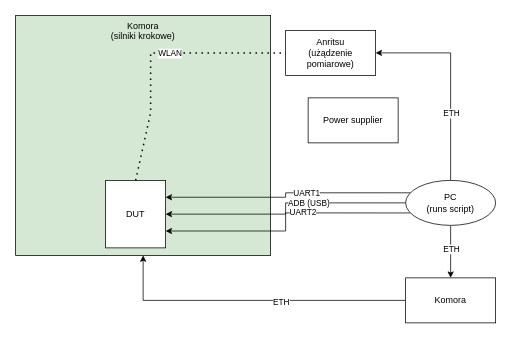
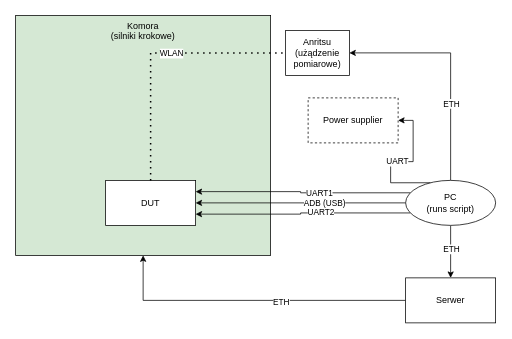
node "Anritsu (użądzenie pomiarowe)": size 90x45 -> 64x45
node "Power supplier": style solid -> dashed
edge "PC (runs script)" -> "Power supplier": added, label "UART"
node "DUT": size 60x68 -> 90x45
node "Komora": label "Komora" -> "Serwer"
